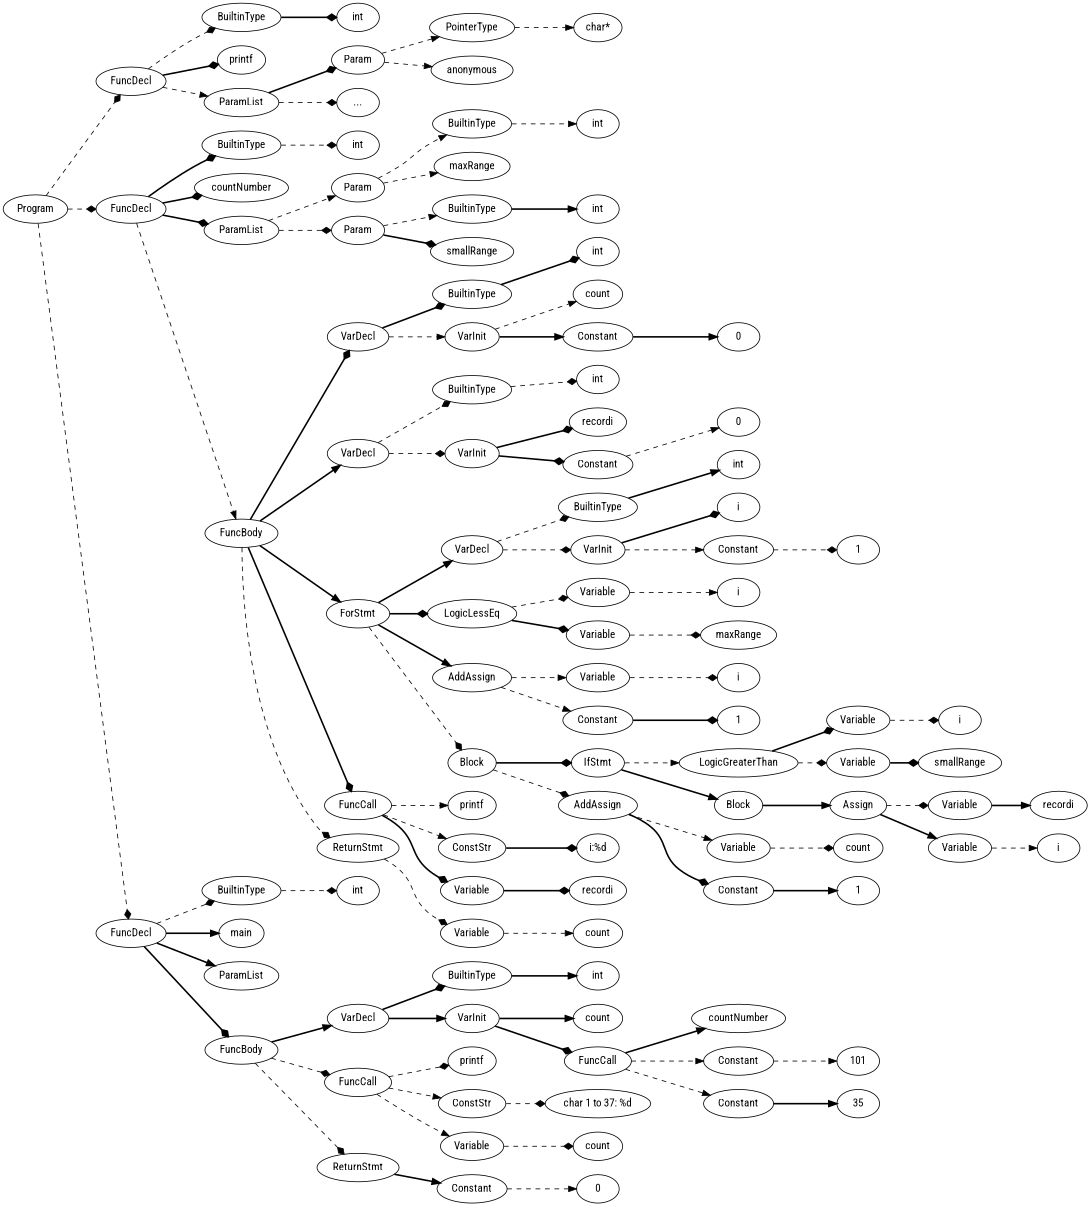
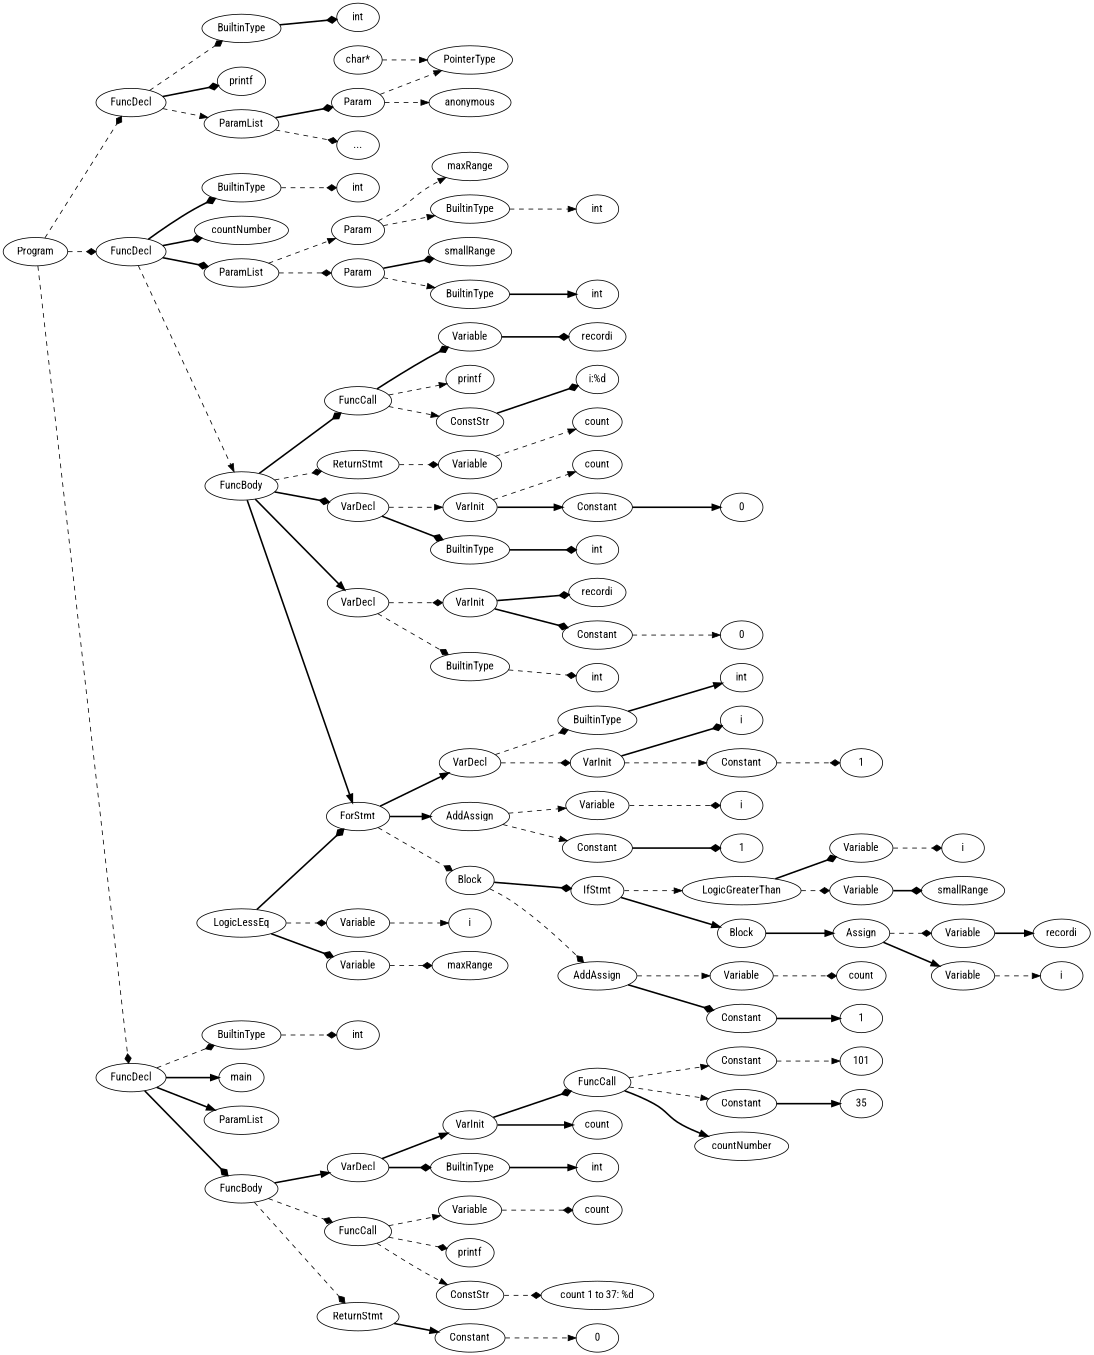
edge "PointerType" -> "char*": reversed
edge "ForStmt" -> "LogicLessEq": reversed
node "char 1 to 37: %d": label "char 1 to 37: %d" -> "count 1 to 37: %d"
